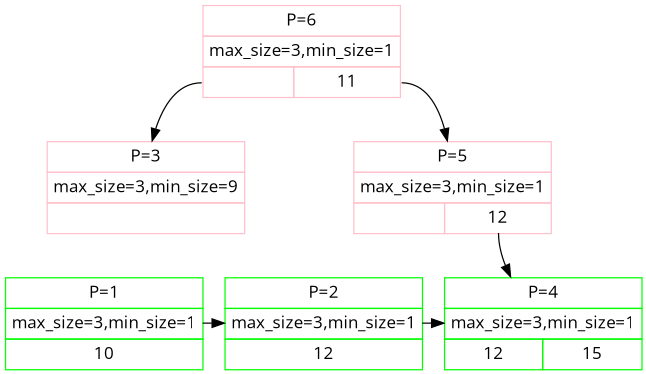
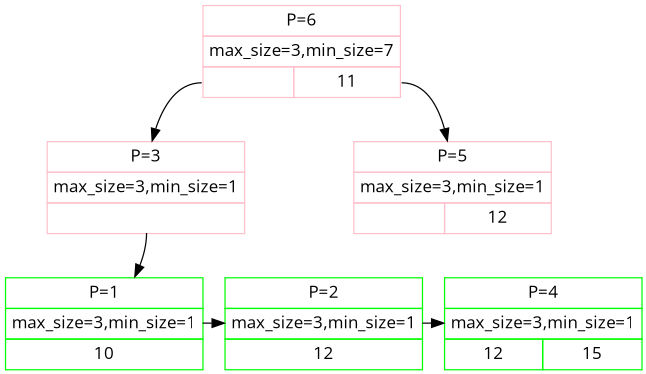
node "P=6": text "max_size=3,min_size=1" -> "max_size=3,min_size=7"
node "P=3": text "max_size=3,min_size=9" -> "max_size=3,min_size=1"
edge "P=3" -> "P=1": added
edge "P=5" -> "P=4": removed
